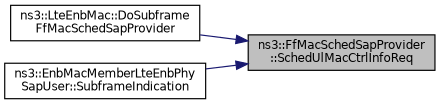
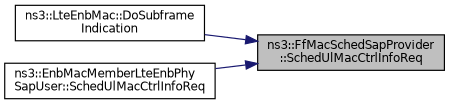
node "ns3::LteEnbMac::DoSubframe FfMacSchedSapProvider": label "ns3::LteEnbMac::DoSubframe FfMacSchedSapProvider" -> "ns3::LteEnbMac::DoSubframe Indication"
node "ns3::EnbMacMemberLteEnbPhy SapUser::SubframeIndication": label "ns3::EnbMacMemberLteEnbPhy SapUser::SubframeIndication" -> "ns3::EnbMacMemberLteEnbPhy SapUser::SchedUlMacCtrlInfoReq"
